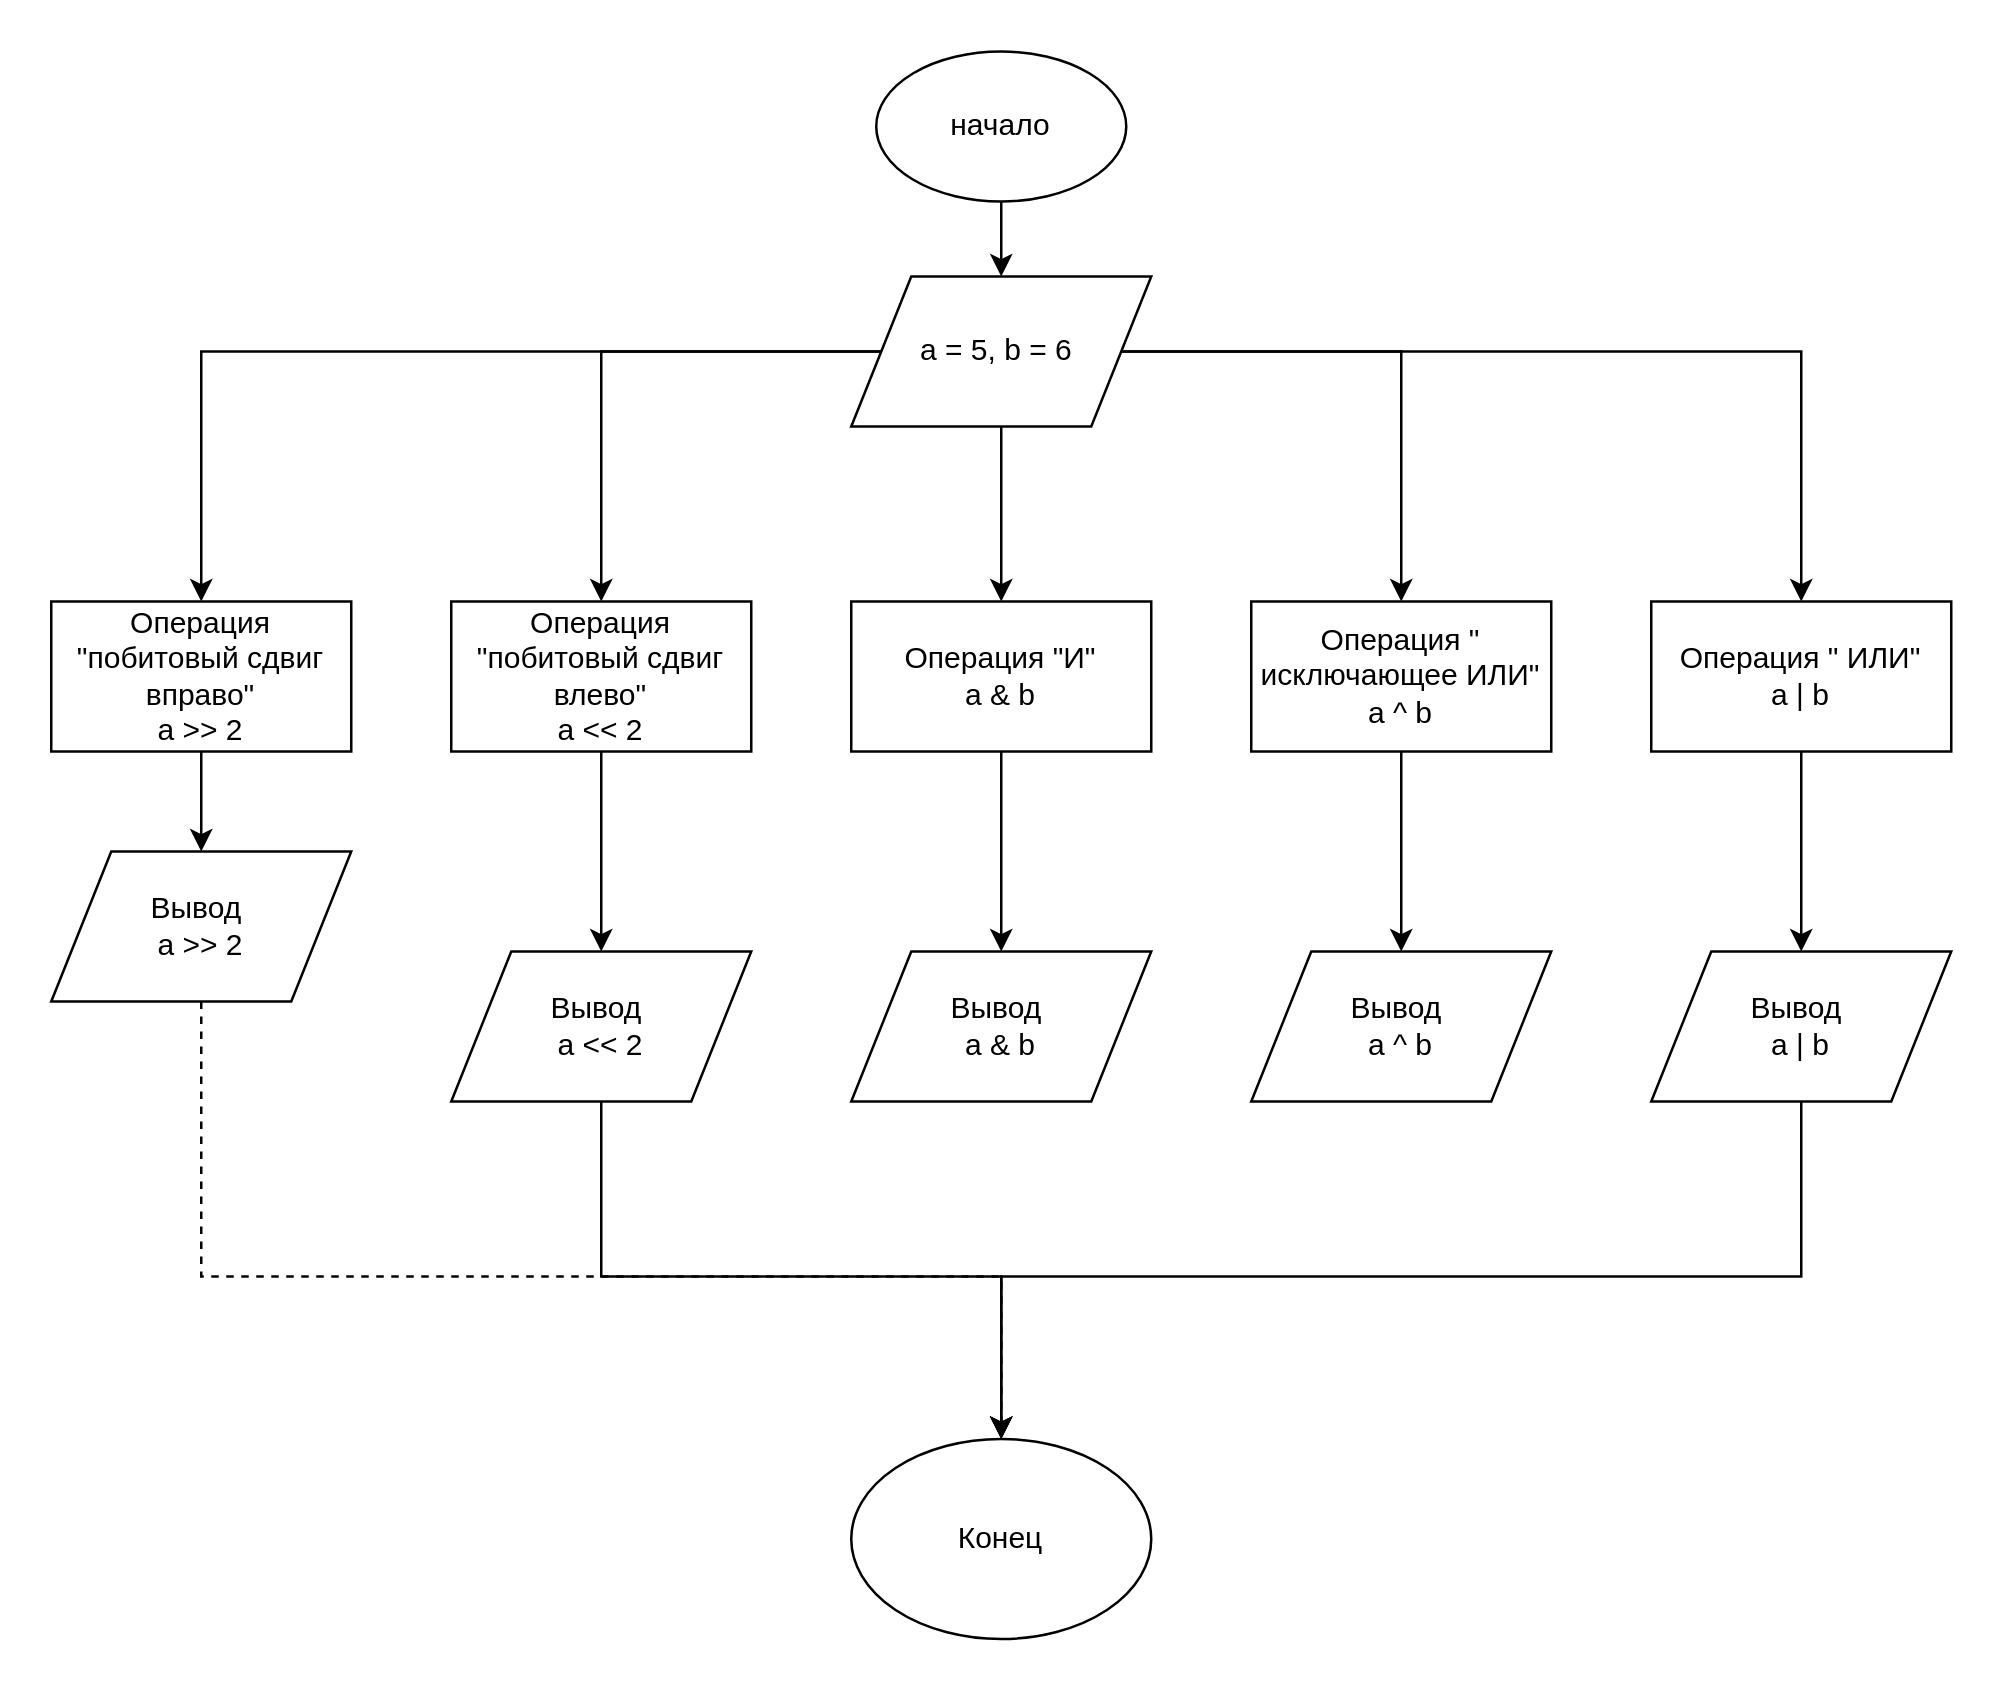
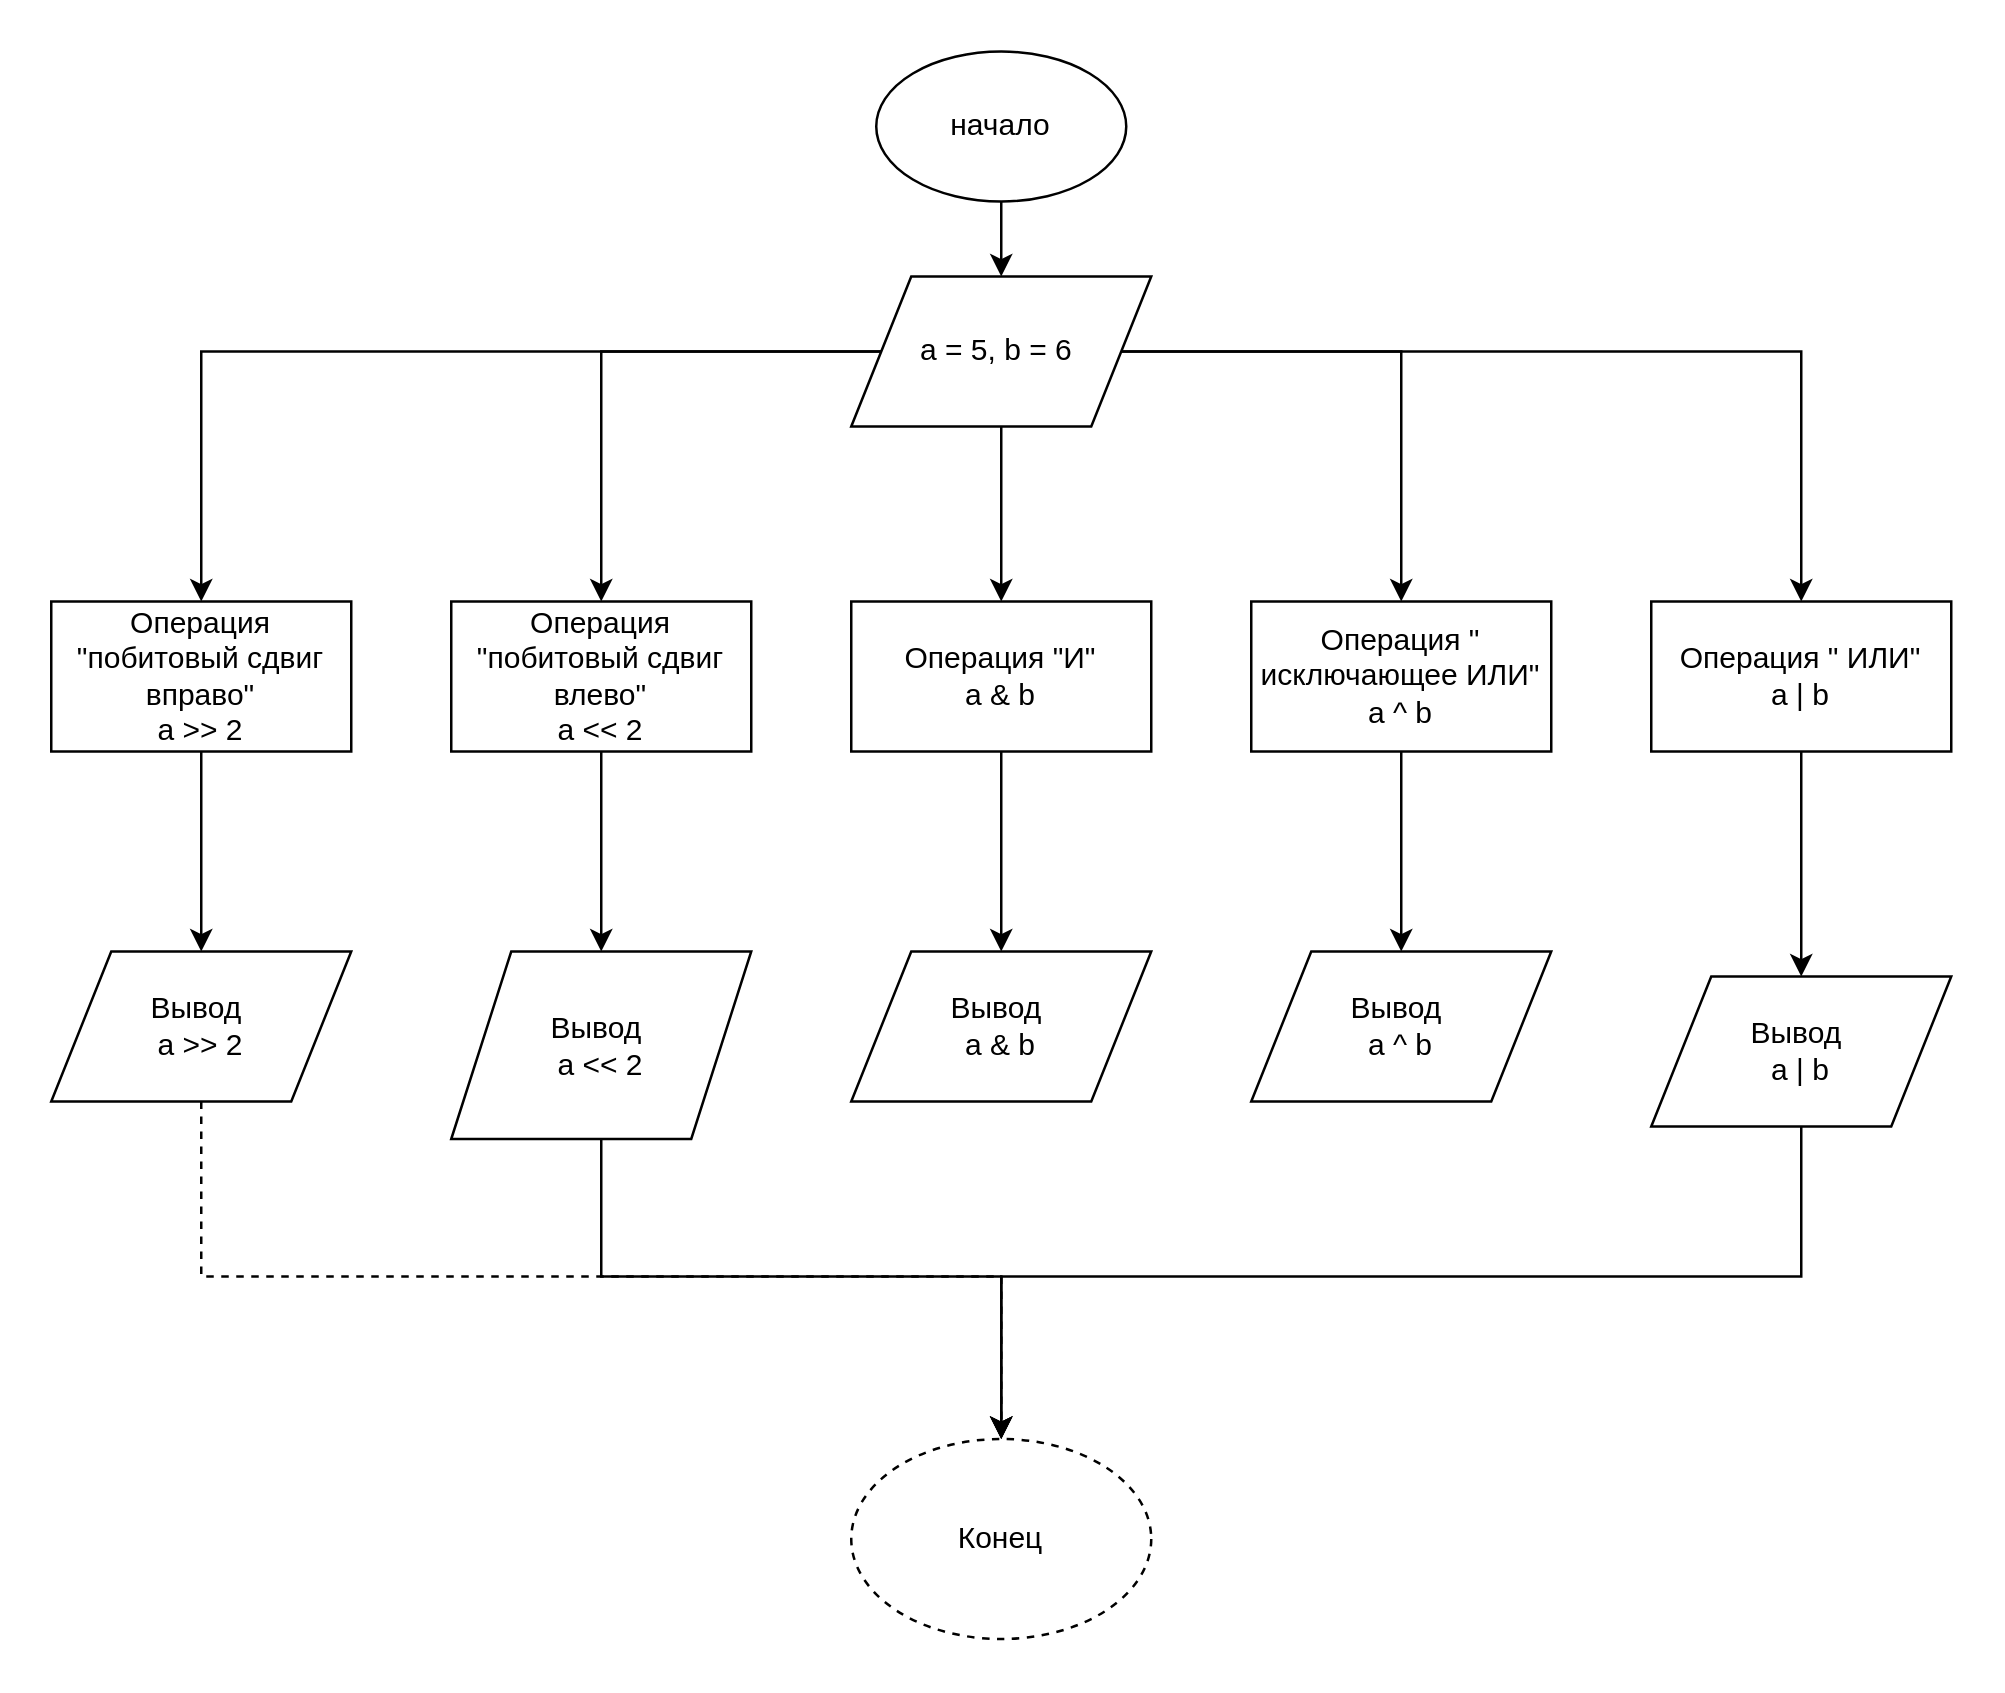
node "Вывод a >> 2": moved (201, 926) -> (201, 1026)
node "Вывод a << 2": size 300x150 -> 300x188
node "Вывод a | b": moved (1801, 1026) -> (1801, 1051)
node "Конец": style solid -> dashed
